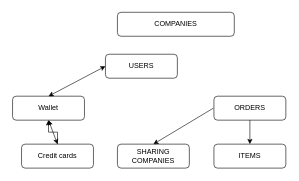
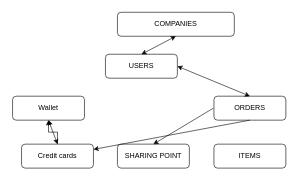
edge "COMPANIES" -- "USERS": added
edge "USERS" -- "Wallet": removed
edge "USERS" -- "ORDERS": added
edge "ORDERS" -> "ITEMS": now "ORDERS" -> "Credit cards"
node "SHARING COMPANIES": label "SHARING COMPANIES" -> "SHARING POINT"
